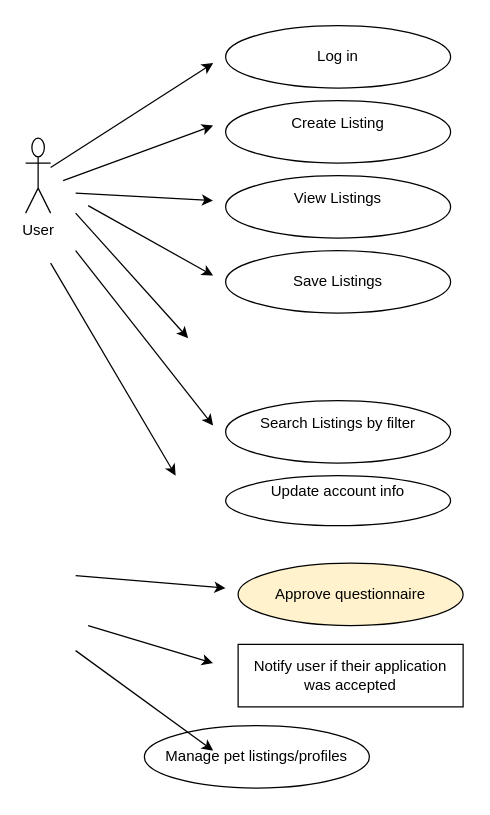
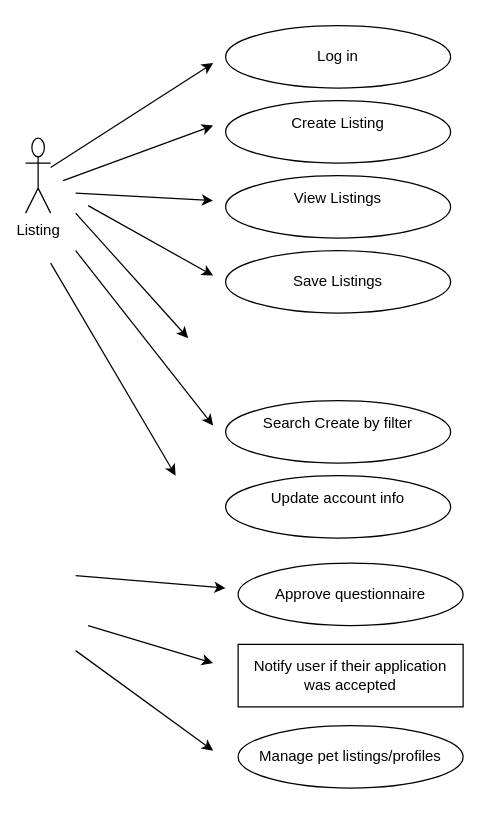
node "User": label "User" -> "Listing"
node "Search Listings by filter": label "Search Listings by filter" -> "Search Create by filter"
node "Update account info": size 225x50 -> 225x63
node "Approve questionnaire": fillcolor #fff2cc -> #ffffff
node "Manage pet listings/profiles": moved (257, 757) -> (351, 757)
